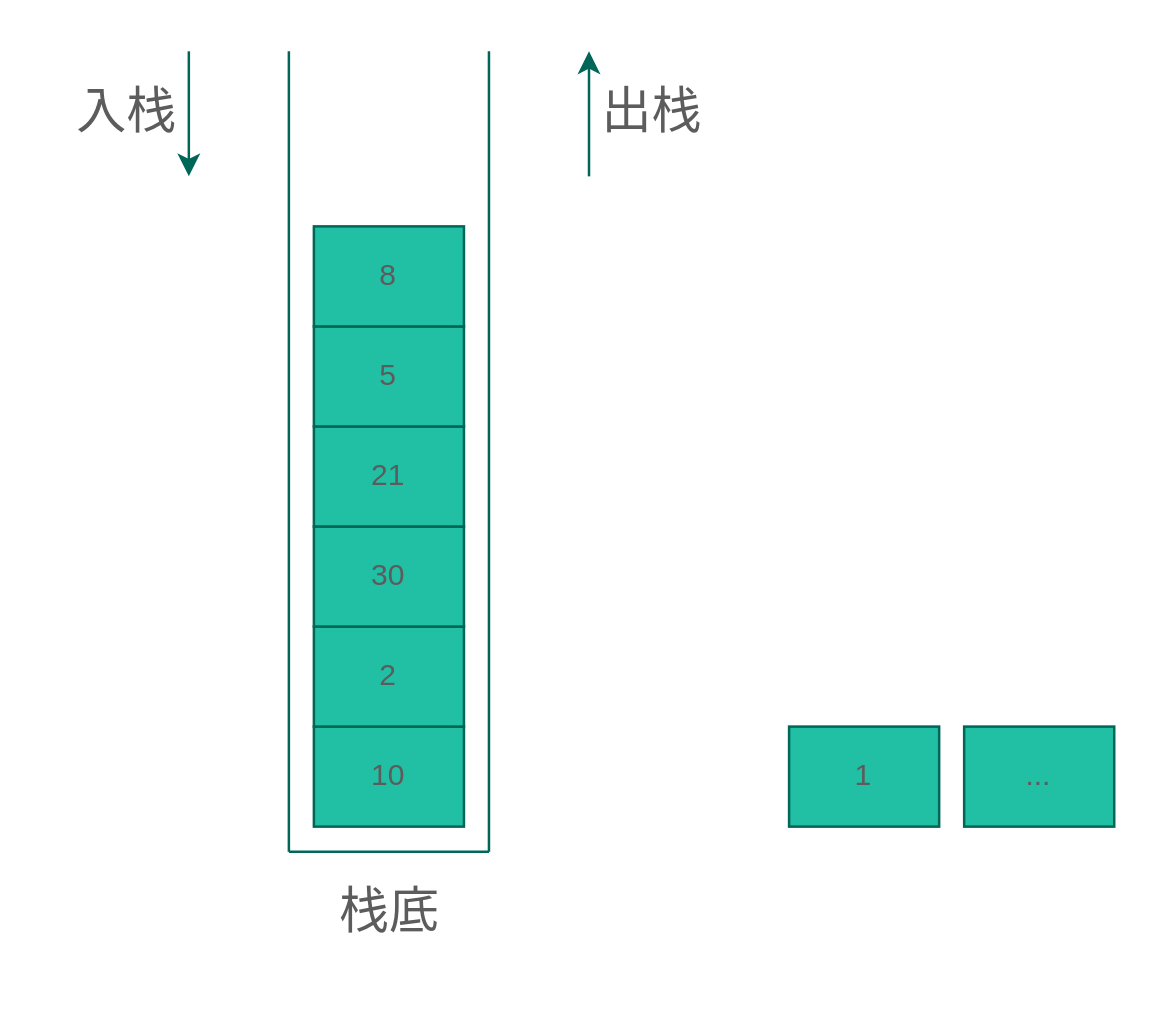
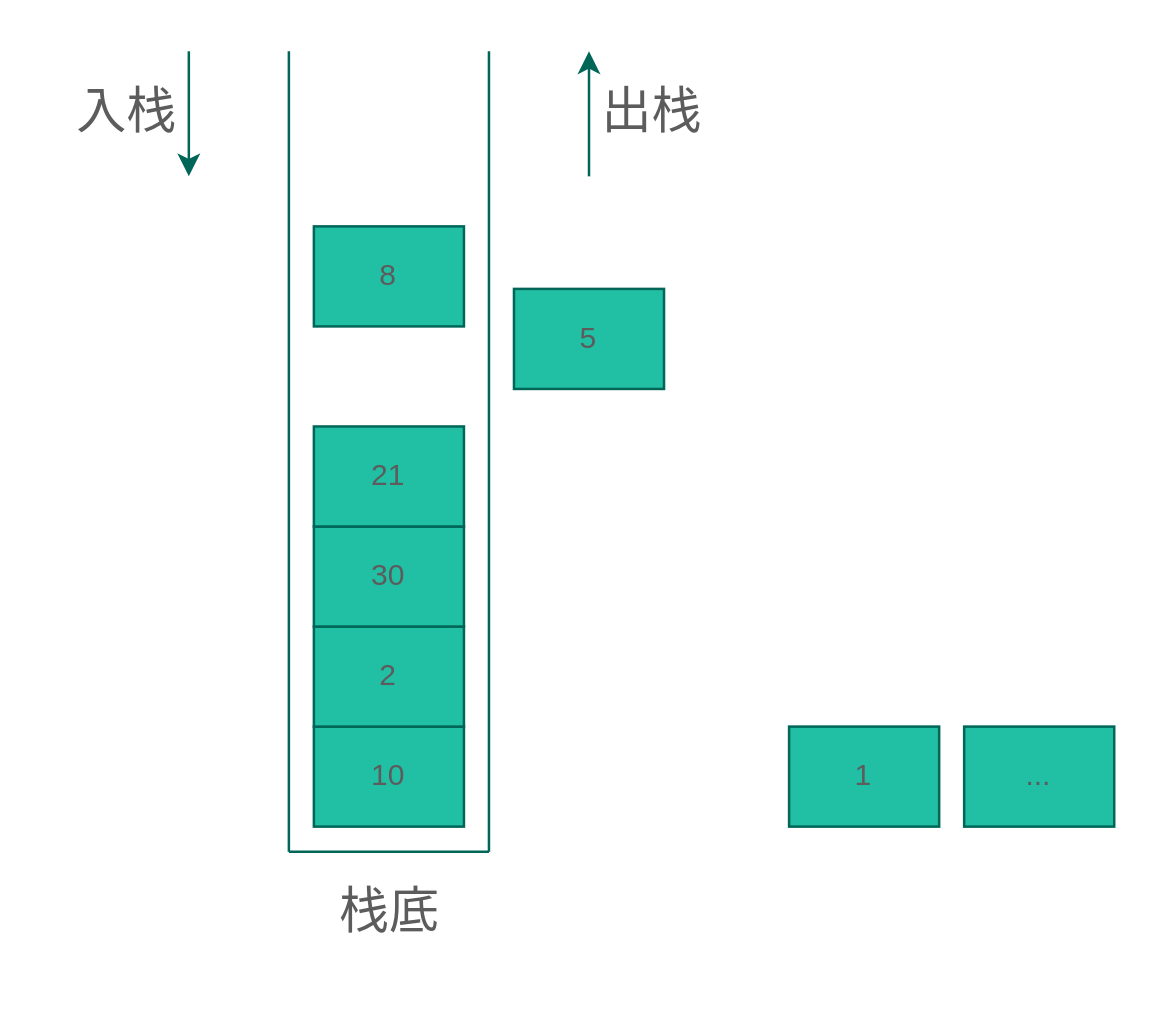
node "5": moved (389, 376) -> (589, 339)
